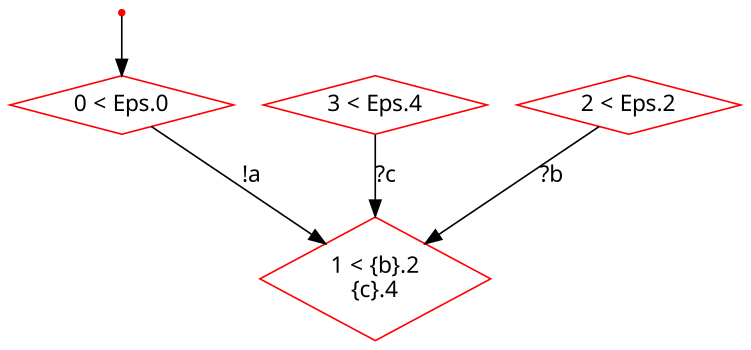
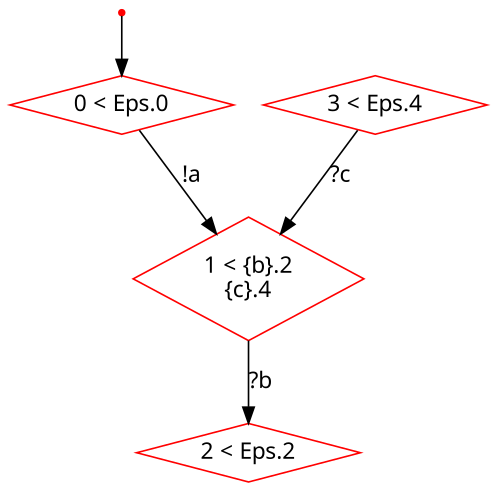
edge "2 < Eps.2" -> "1 < {b}.2 {c}.4": reversed
